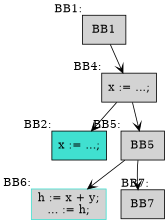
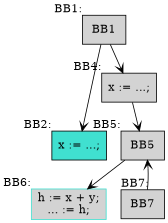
edge "x := ...; BB4:" -> "x := ...; BB2:": now "BB1 BB1:" -> "x := ...; BB2:"
edge "BB5 BB5:" -> "BB7 BB7:": reversed
